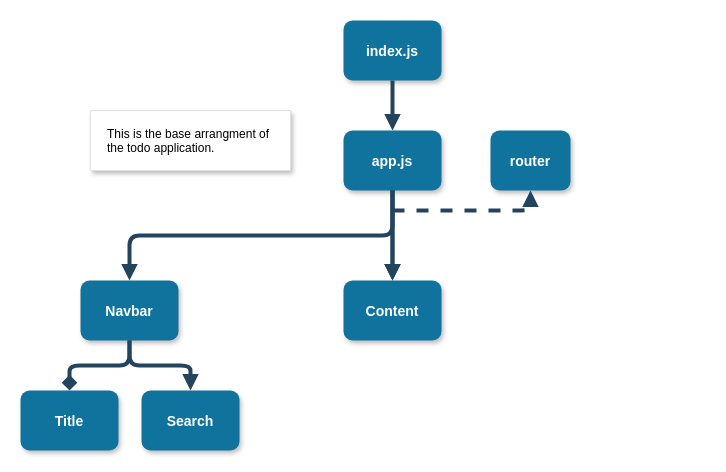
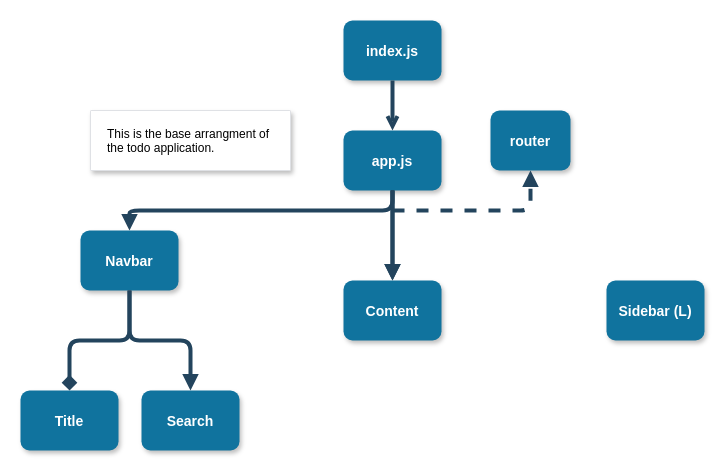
edge "index.js" -> "app.js": arrowhead block -> open
node "router": moved (531, 161) -> (531, 141)
node "Navbar": moved (130, 311) -> (130, 261)
node "Sidebar (L)": added
